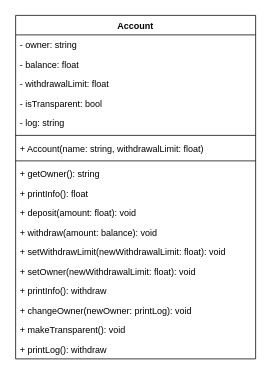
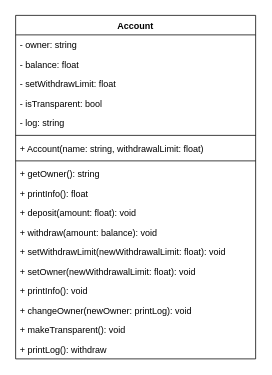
node "- withdrawalLimit: float": label "- withdrawalLimit: float" -> "- setWithdrawLimit: float"
node "+ printInfo(): withdraw": label "+ printInfo(): withdraw" -> "+ printInfo(): void"
